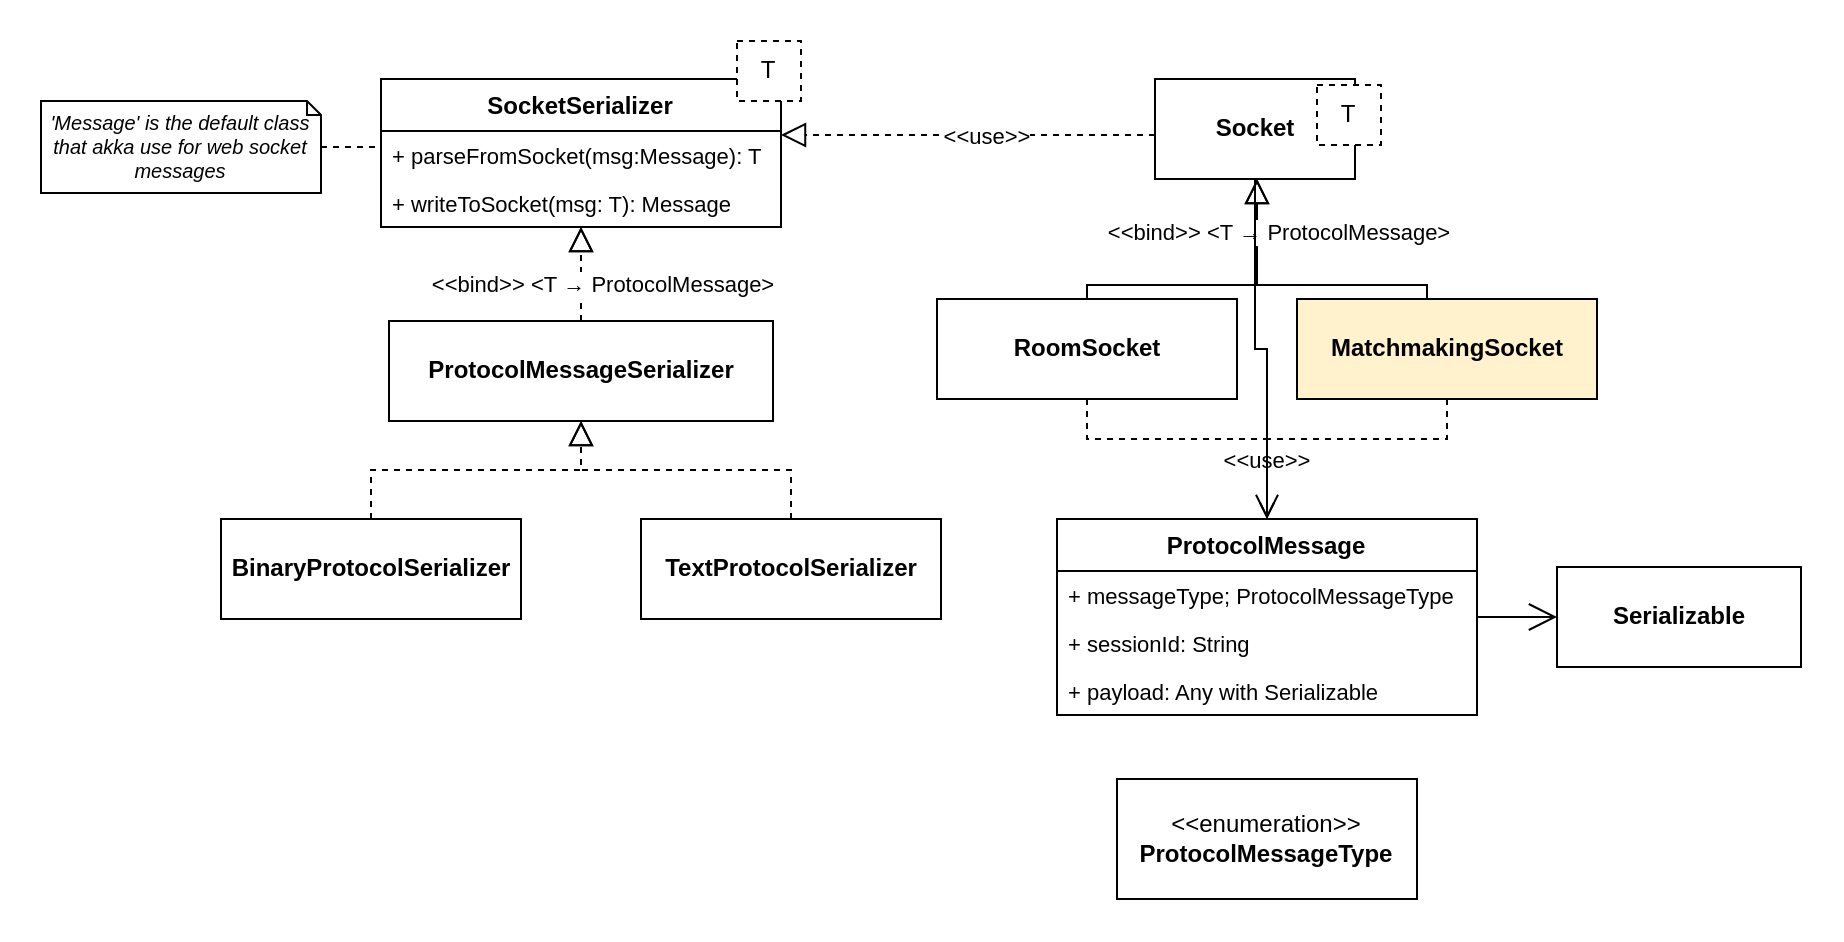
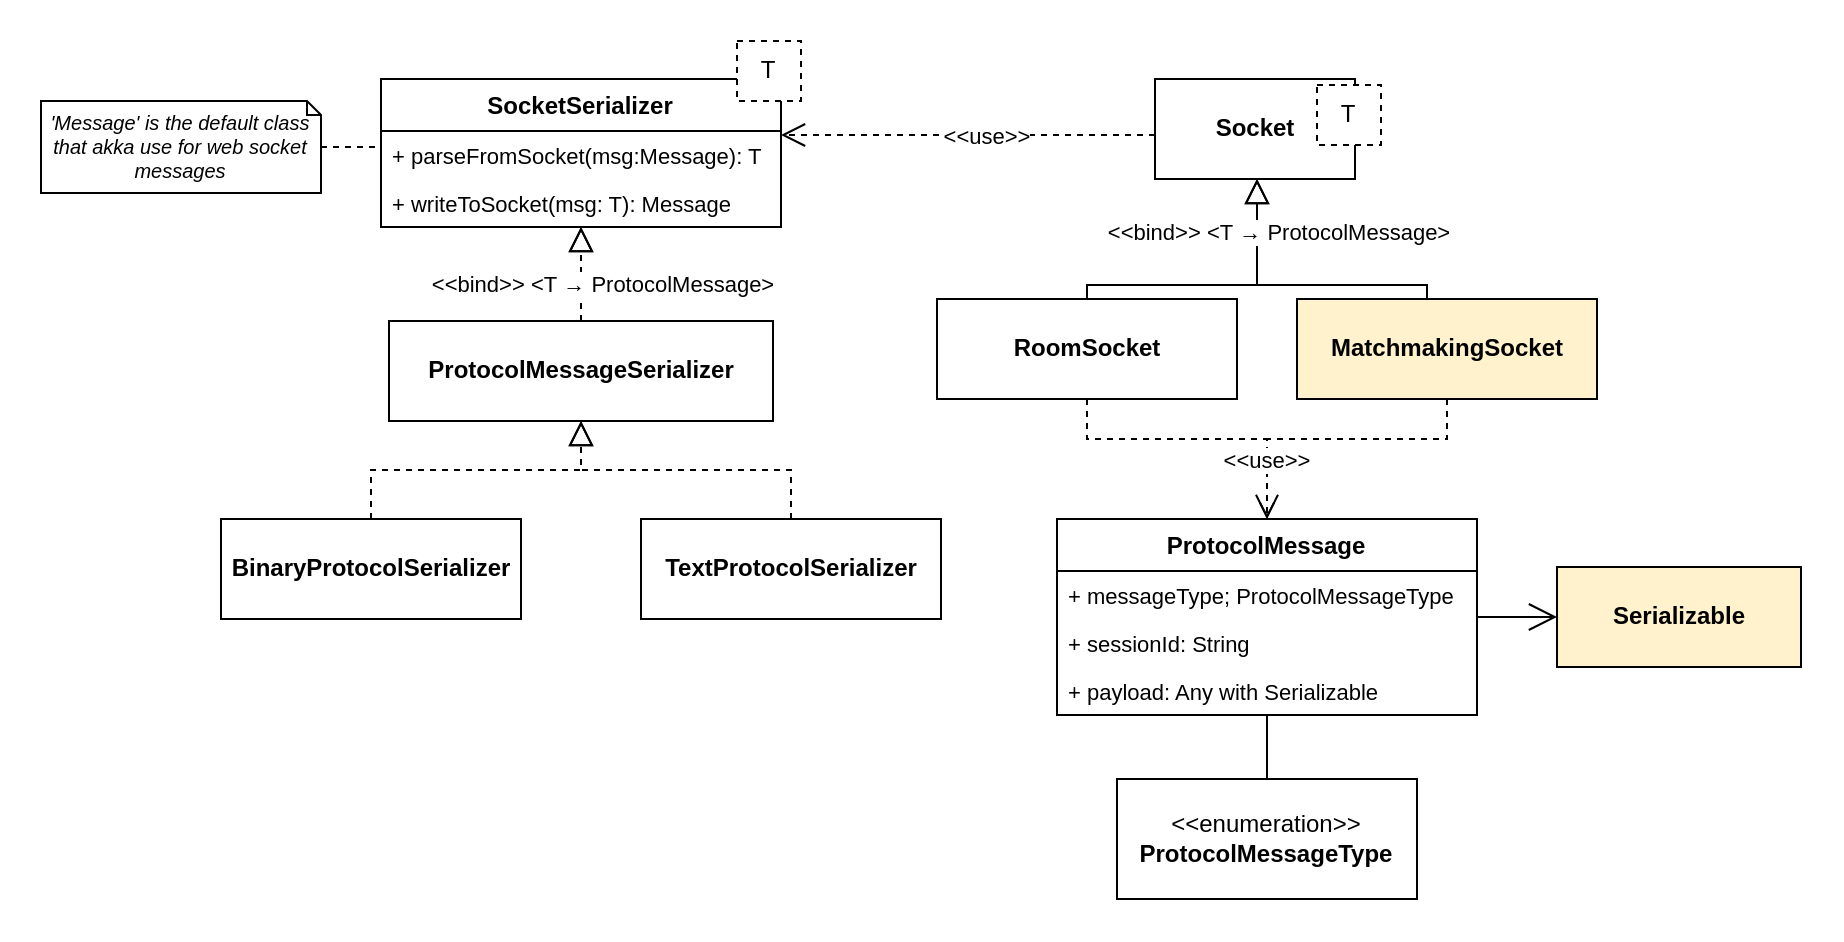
edge "Socket" -> "SocketSerializer": arrowhead block -> open
edge "Socket" -- "ProtocolMessage": now "<<enumeration>> ProtocolMessageType" -- "ProtocolMessage"
node "Serializable": fillcolor #ffffff -> #fff2cc
